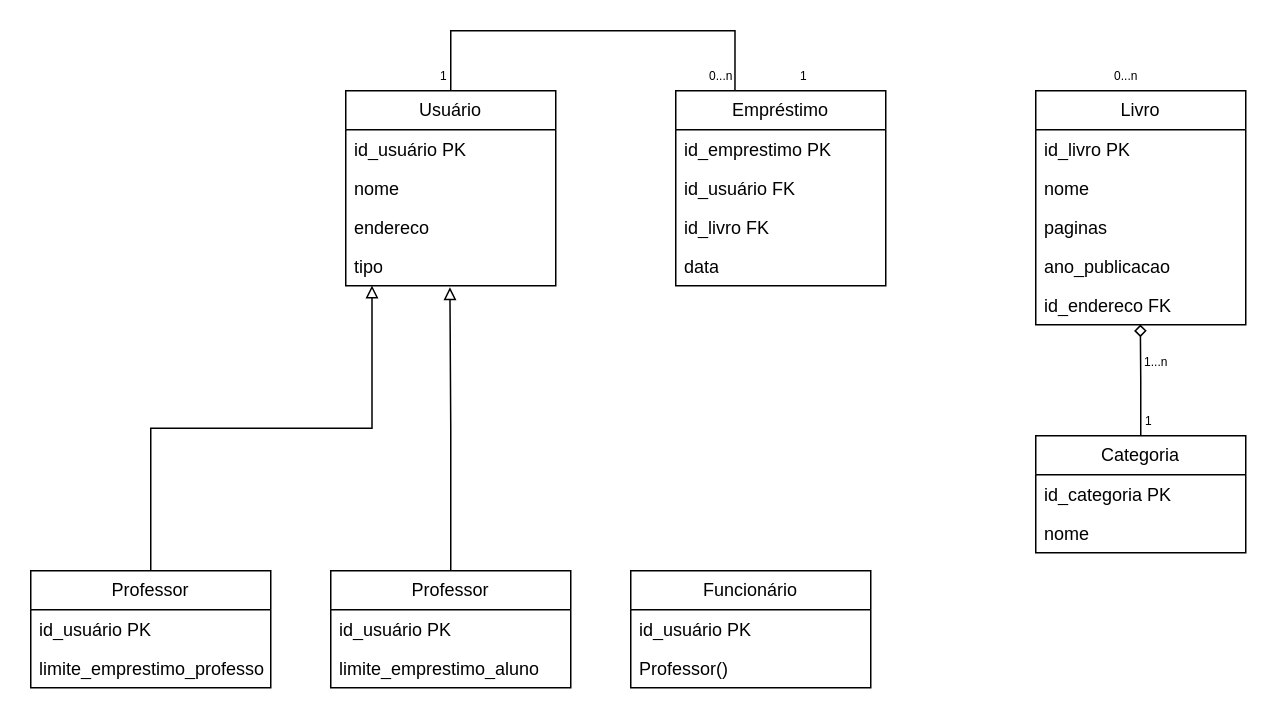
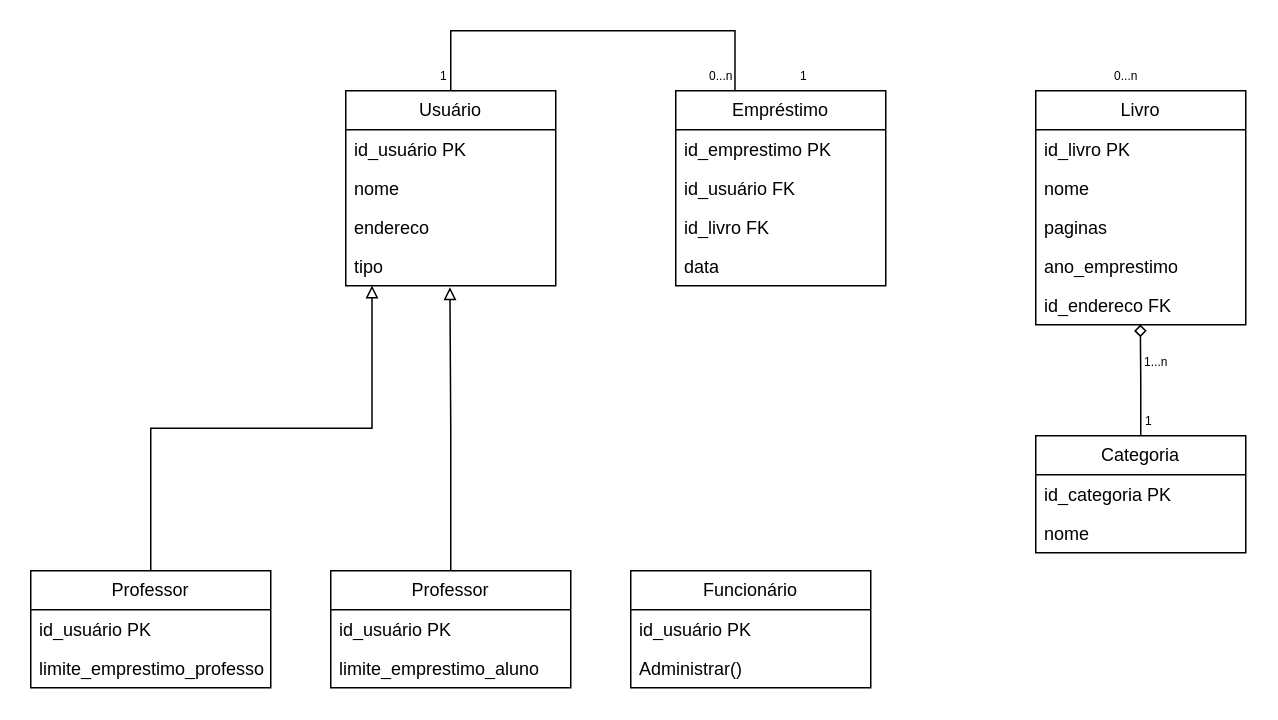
node "ano_publicacao": label "ano_publicacao" -> "ano_emprestimo"
node "Professor()": label "Professor()" -> "Administrar()"
